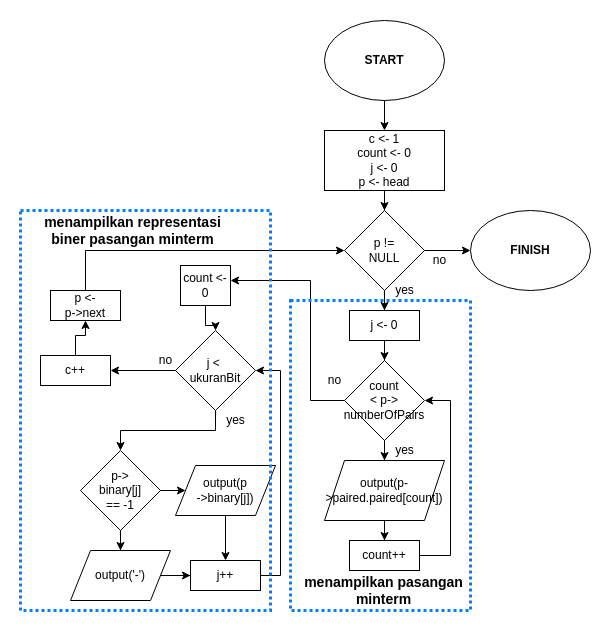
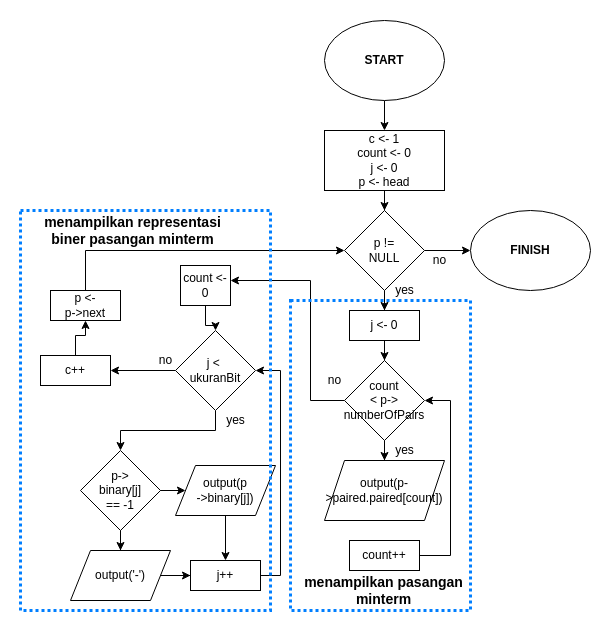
edge "output(p->paired.paired[count])" -> "count++": removed
